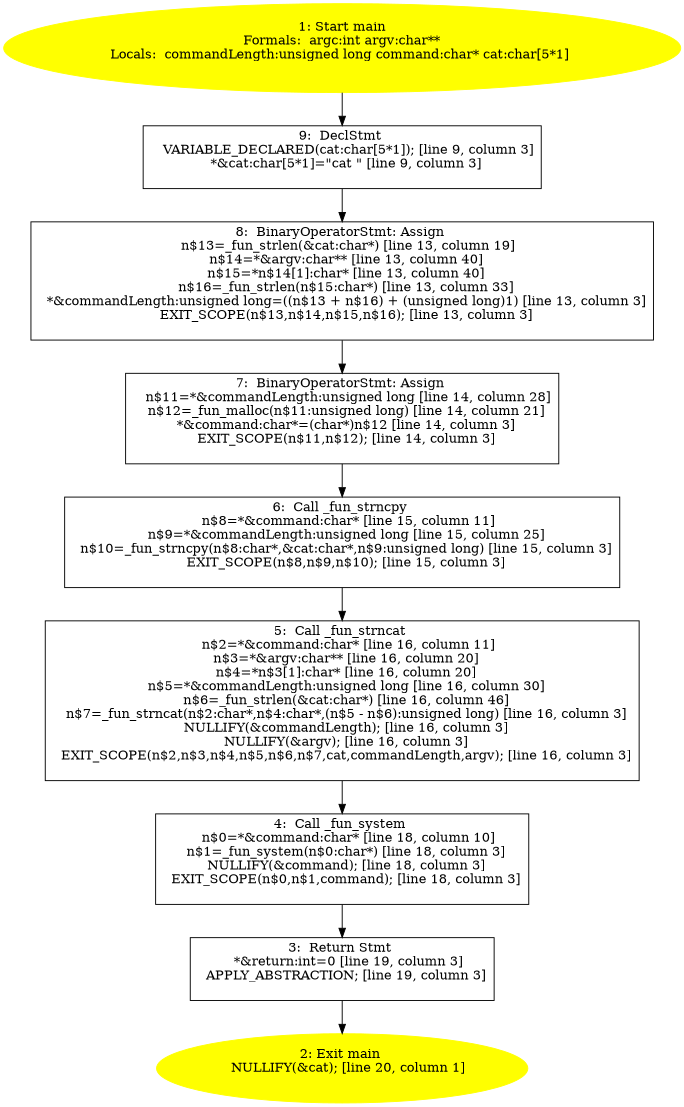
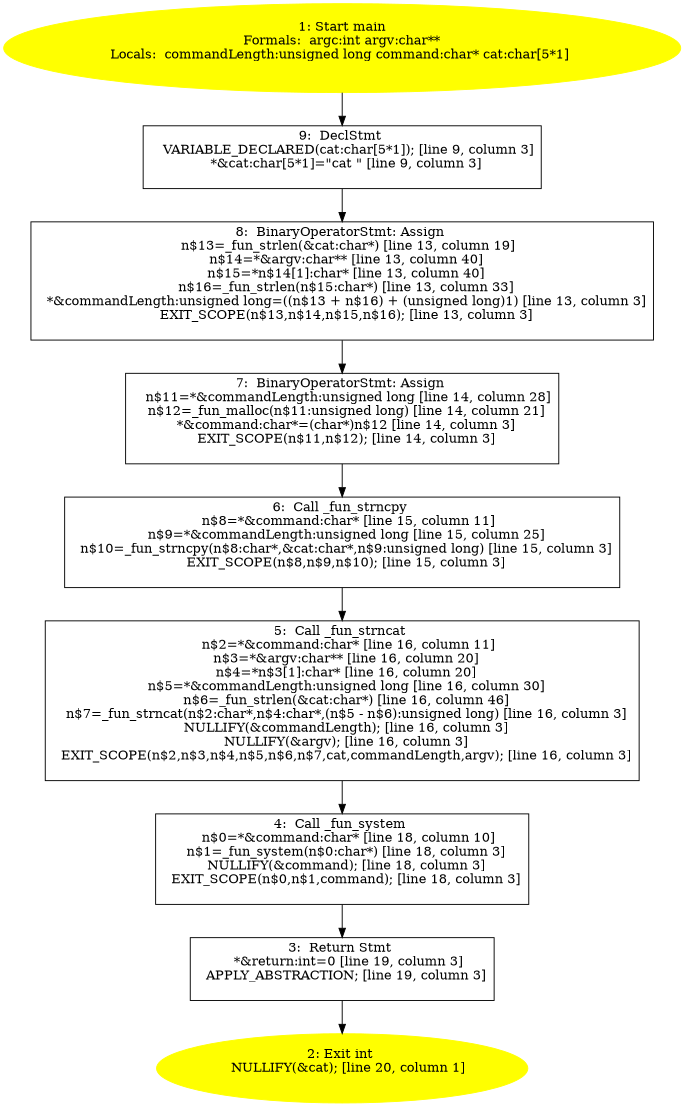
node "2: Exit main NULLIFY(&cat); [line 20, column 1]": label "2: Exit main NULLIFY(&cat); [line 20, column 1]" -> "2: Exit int NULLIFY(&cat); [line 20, column 1]"
